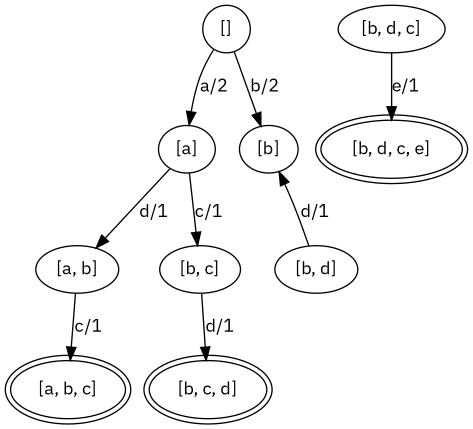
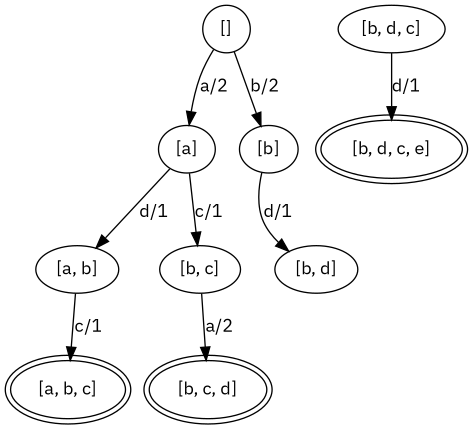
edge "[b, d, c]" -> "[b, d, c, e]": label "e/1" -> "d/1"
edge "[b, d]" -> "[b]": reversed
edge "[b, c]" -> "[b, c, d]": label "d/1" -> "a/2"
